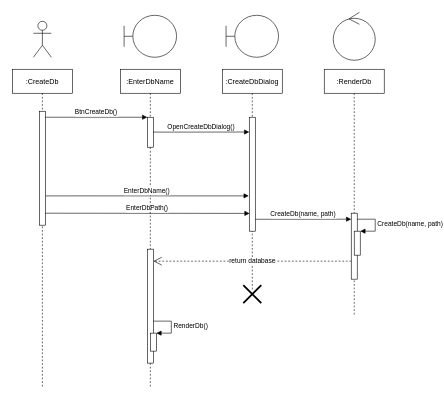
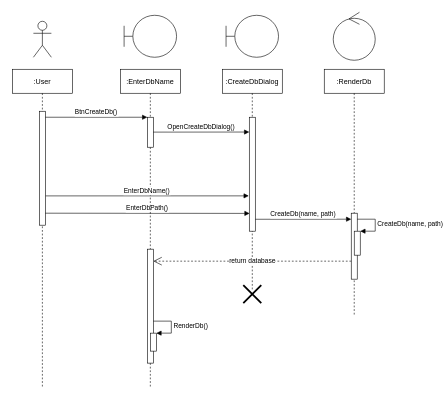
node ":CreateDb": label ":CreateDb" -> ":User"
